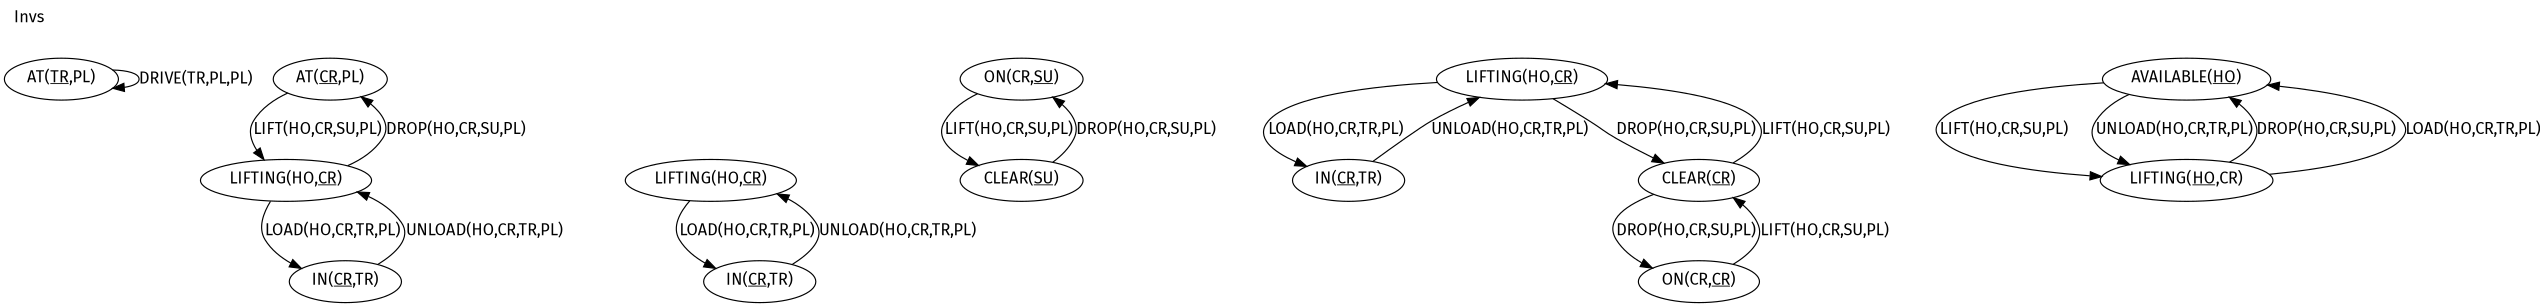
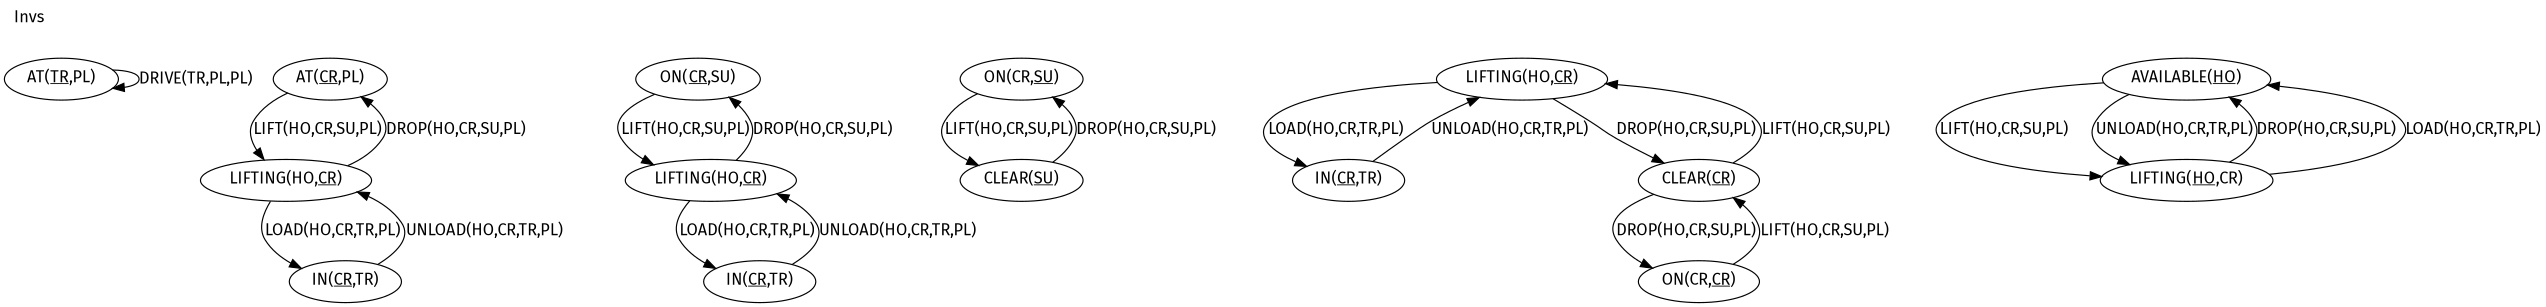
node "ON(": added
